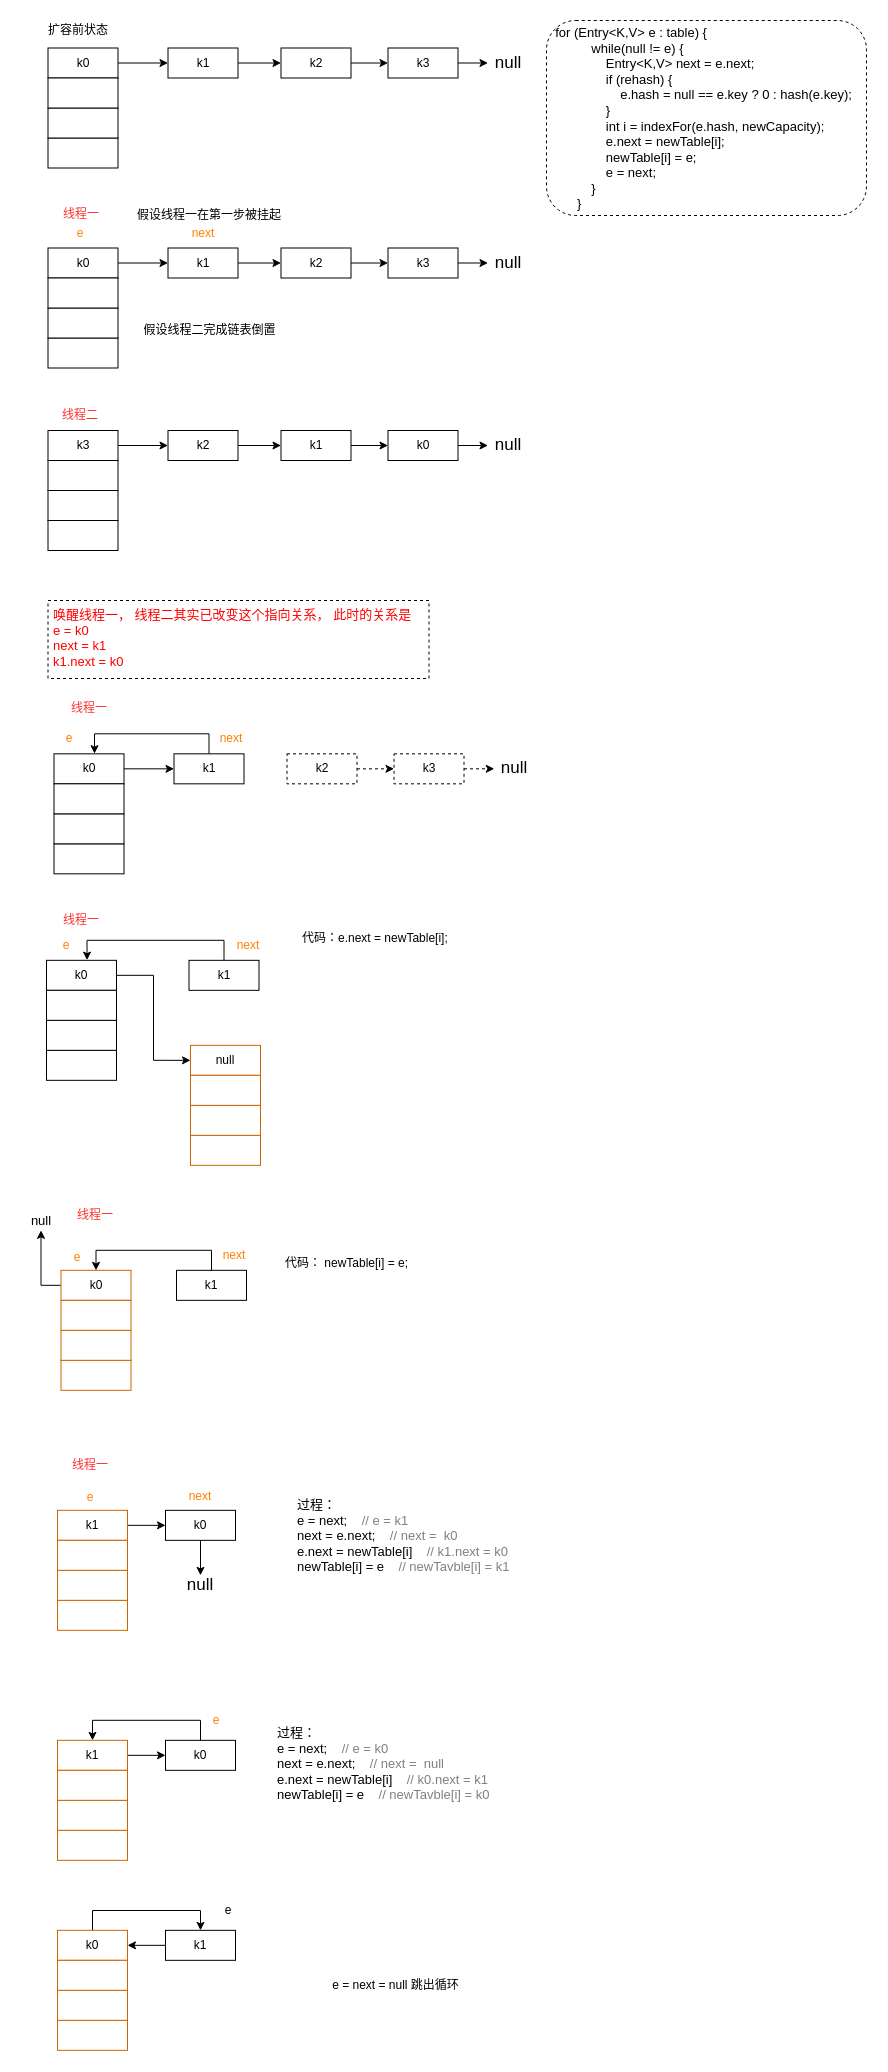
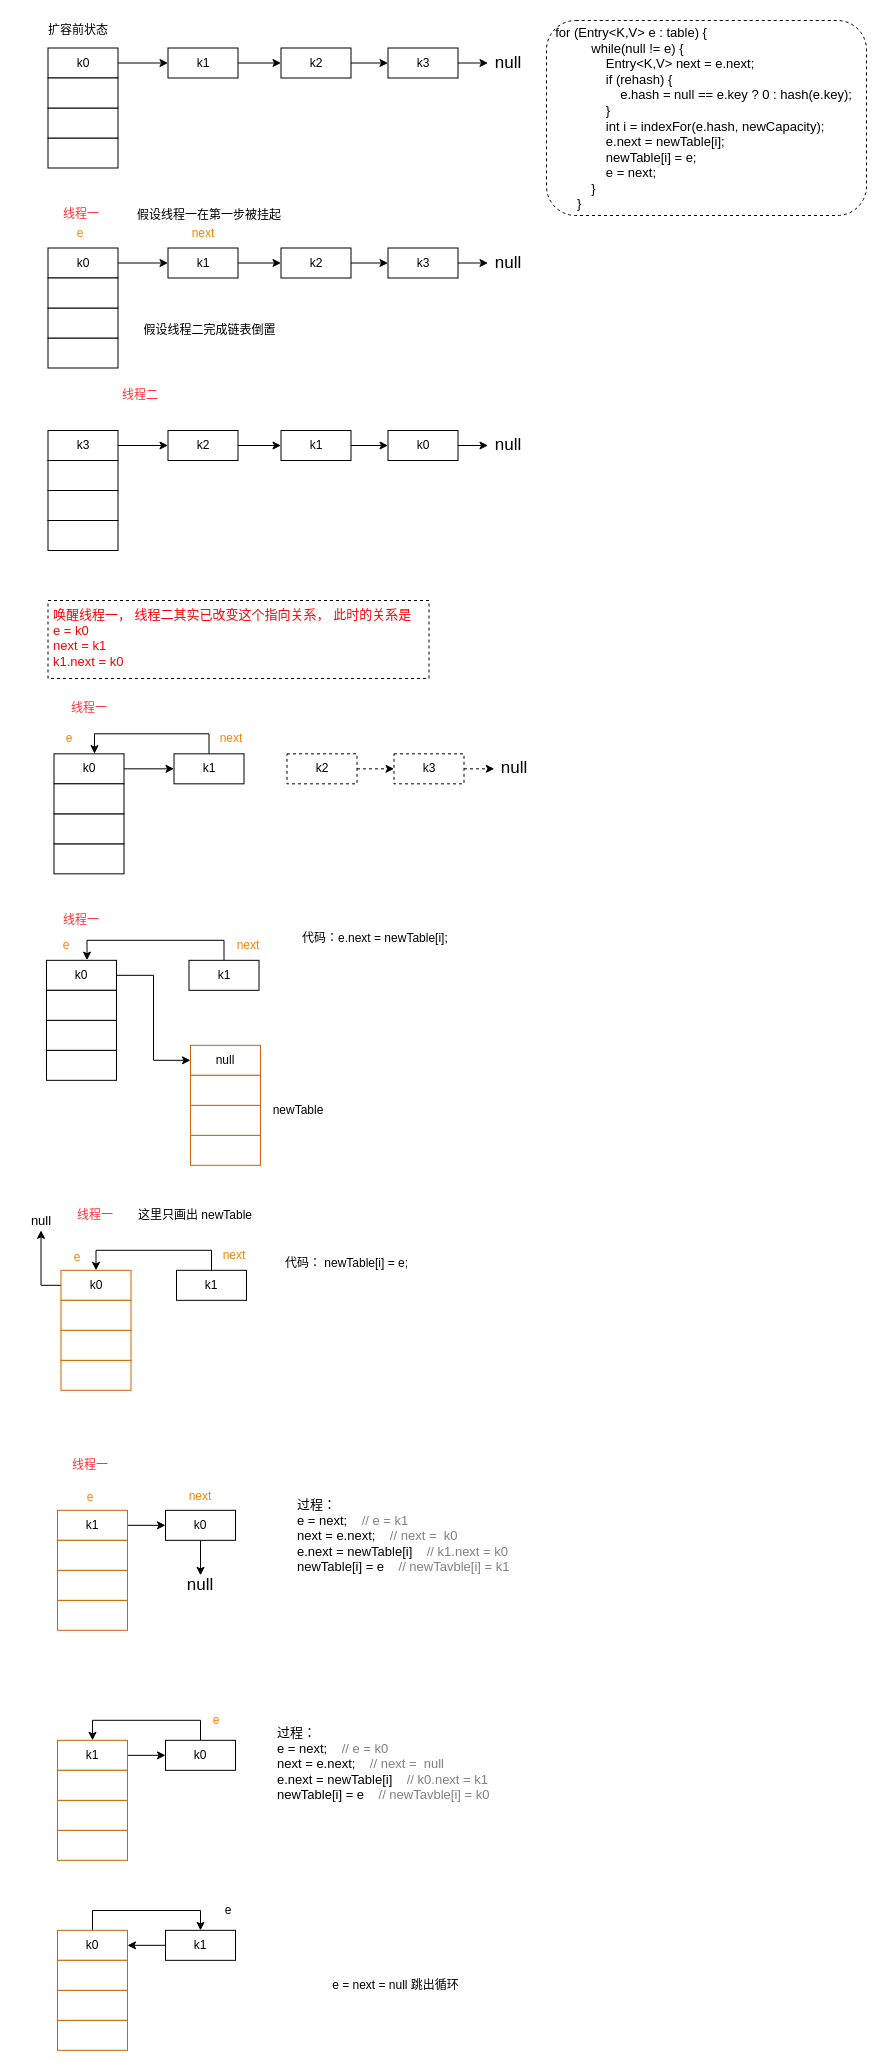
node "线程二": moved (80, 416) -> (140, 396)
node "newTable": added
node "这里只画出 newTable": added
